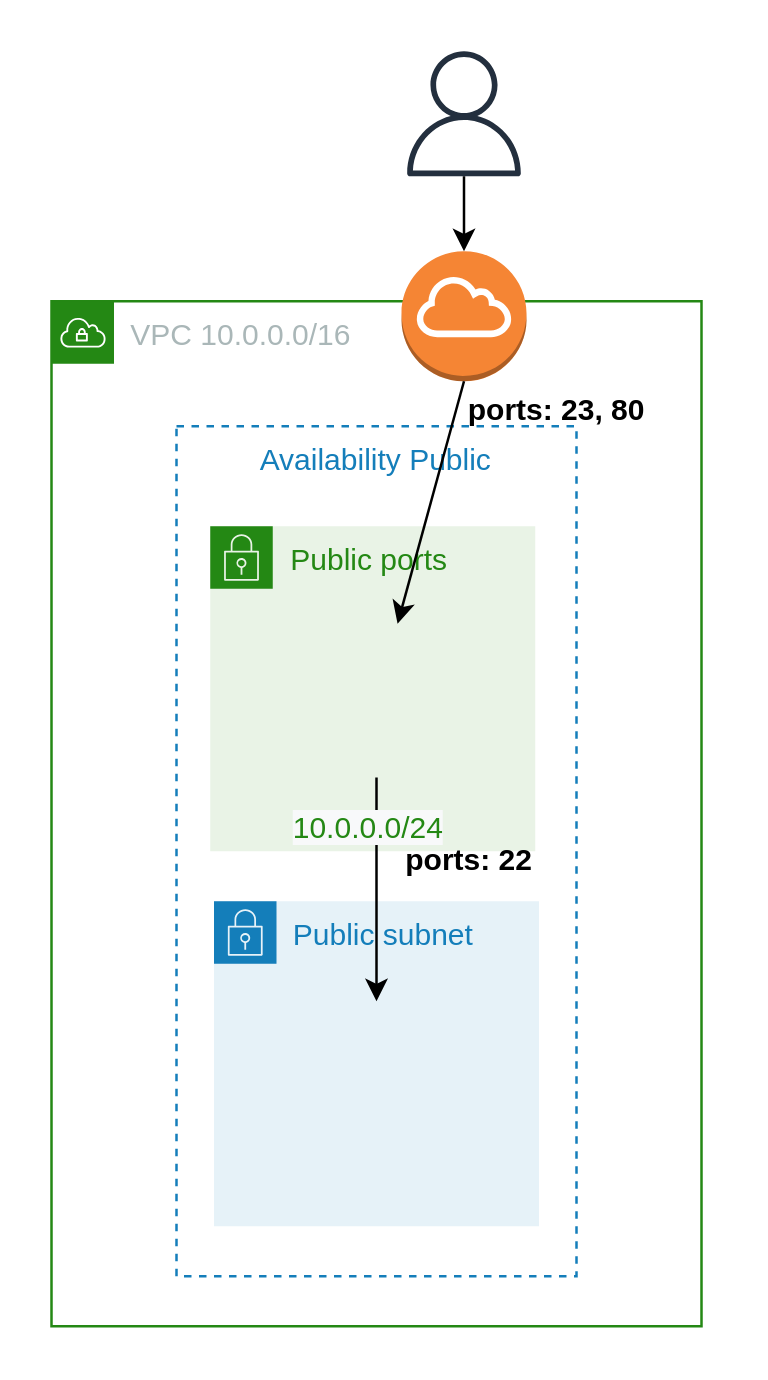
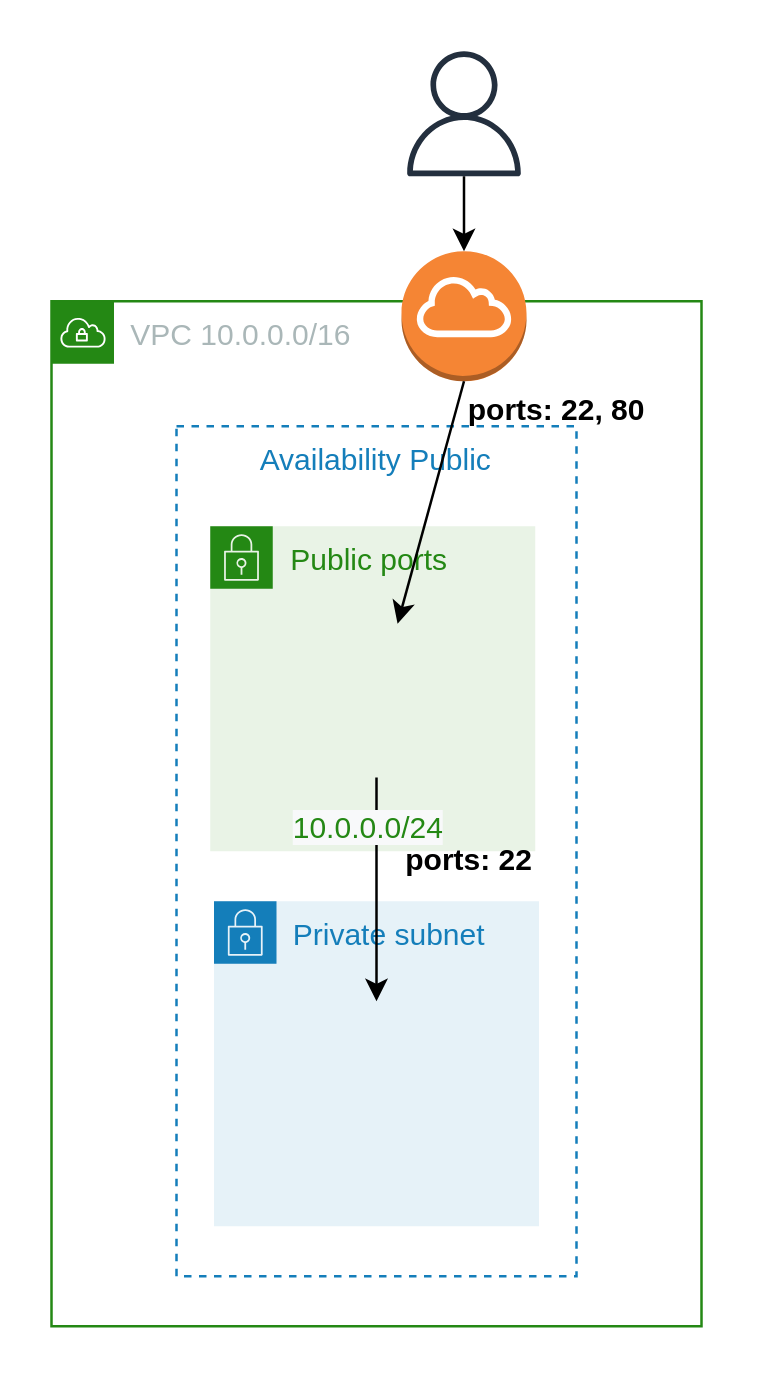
node "ports: 23, 80": label "ports: 23, 80" -> "ports: 22, 80"
node "Public subnet": label "Public subnet" -> "Private subnet"
